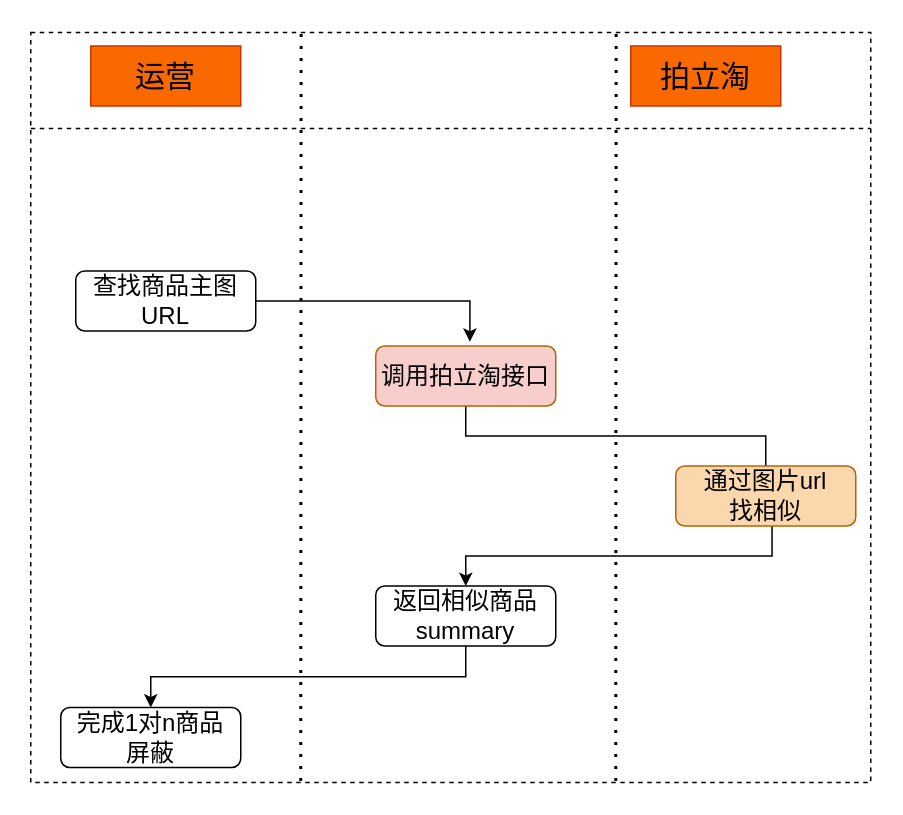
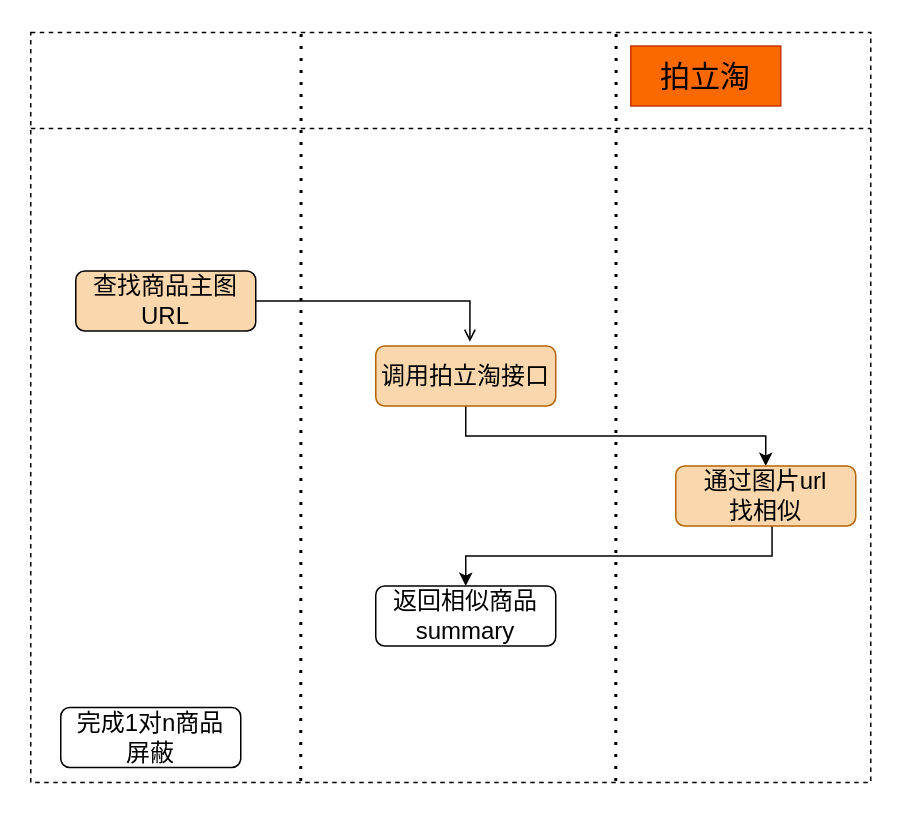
node "运营": removed
node "查找商品主图URL": fillcolor #ffffff -> #fad7ac
edge "查找商品主图URL" -> "调用拍立淘接口": arrowhead classic -> open
node "调用拍立淘接口": fillcolor #f8cecc -> #fad7ac
edge "调用拍立淘接口" -- "通过图片url 找相似": arrowhead none -> classic
edge "返回相似商品summary" -> "完成1对n商品屏蔽": removed
